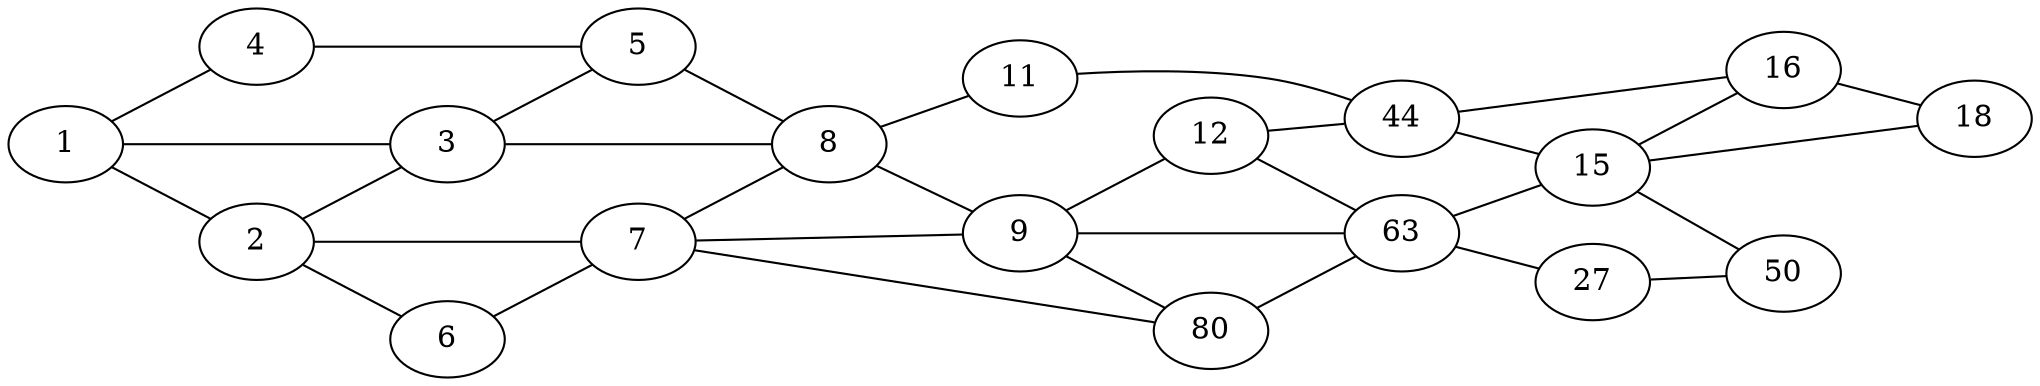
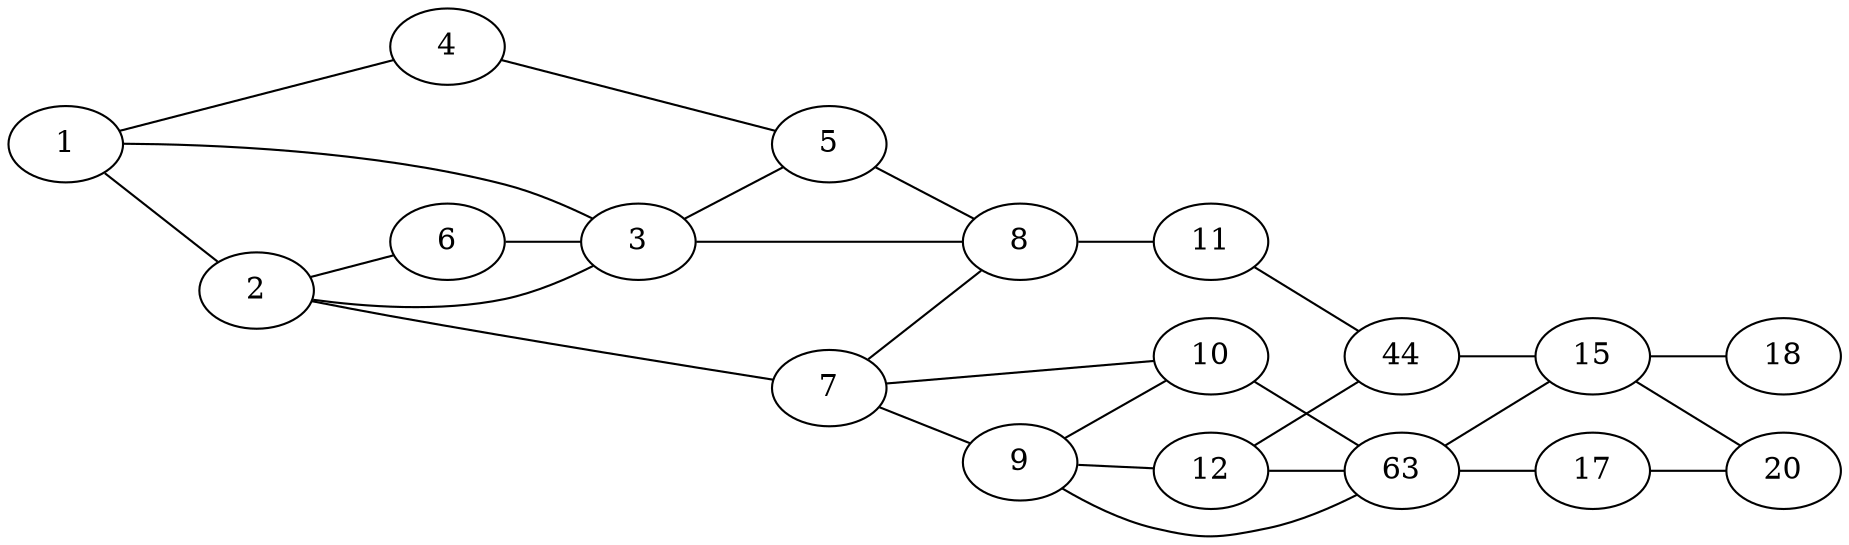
node "16": removed
edge "8" -- "9": removed
node "50": label "50" -> "20"
node "27": label "27" -> "17"
edge "7" -- "6": now "3" -- "6"
node "80": label "80" -> "10"
